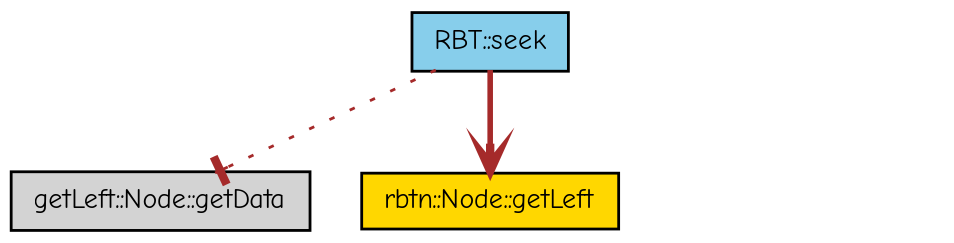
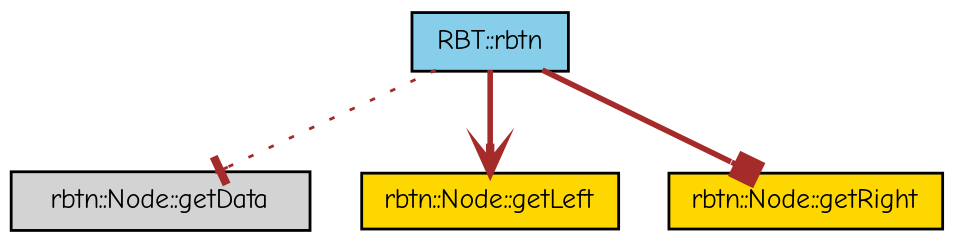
node "RBT::seek": label "RBT::seek" -> "RBT::rbtn"
node "getLeft::Node::getData": label "getLeft::Node::getData" -> "rbtn::Node::getData"
node "rbtn::Node::getRight": added
